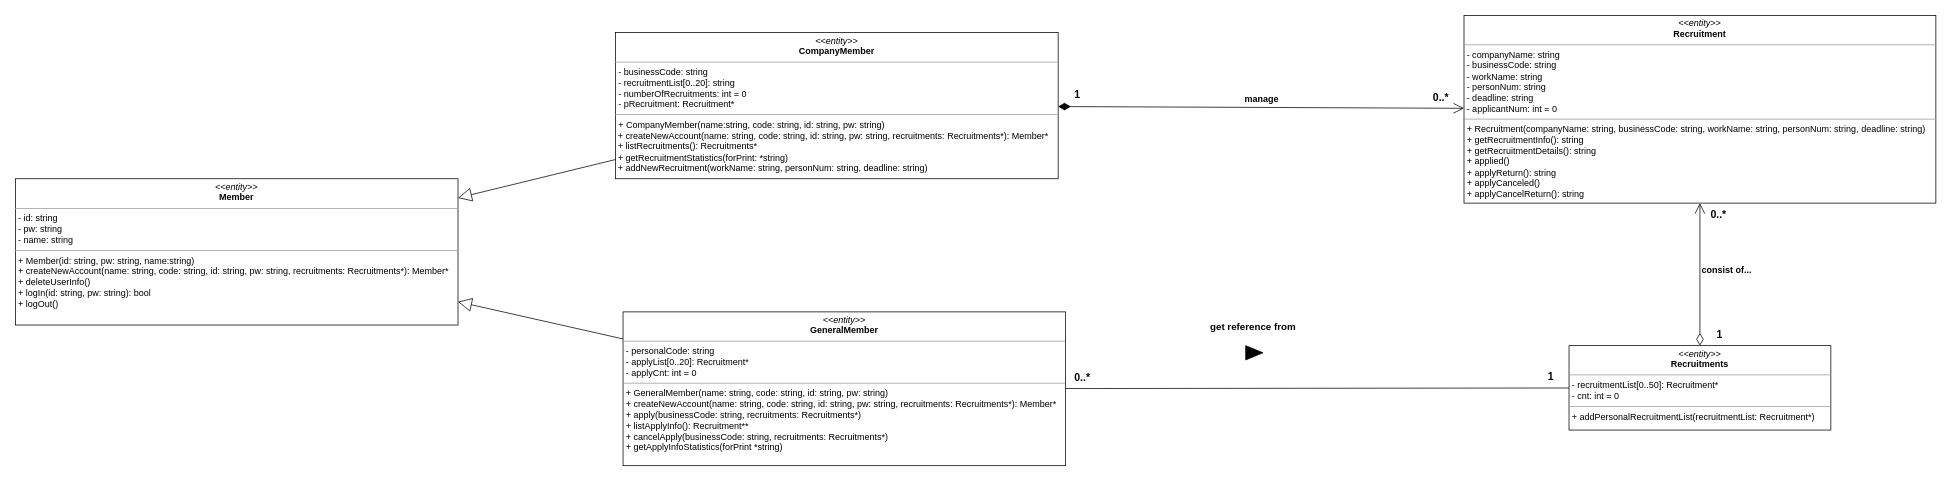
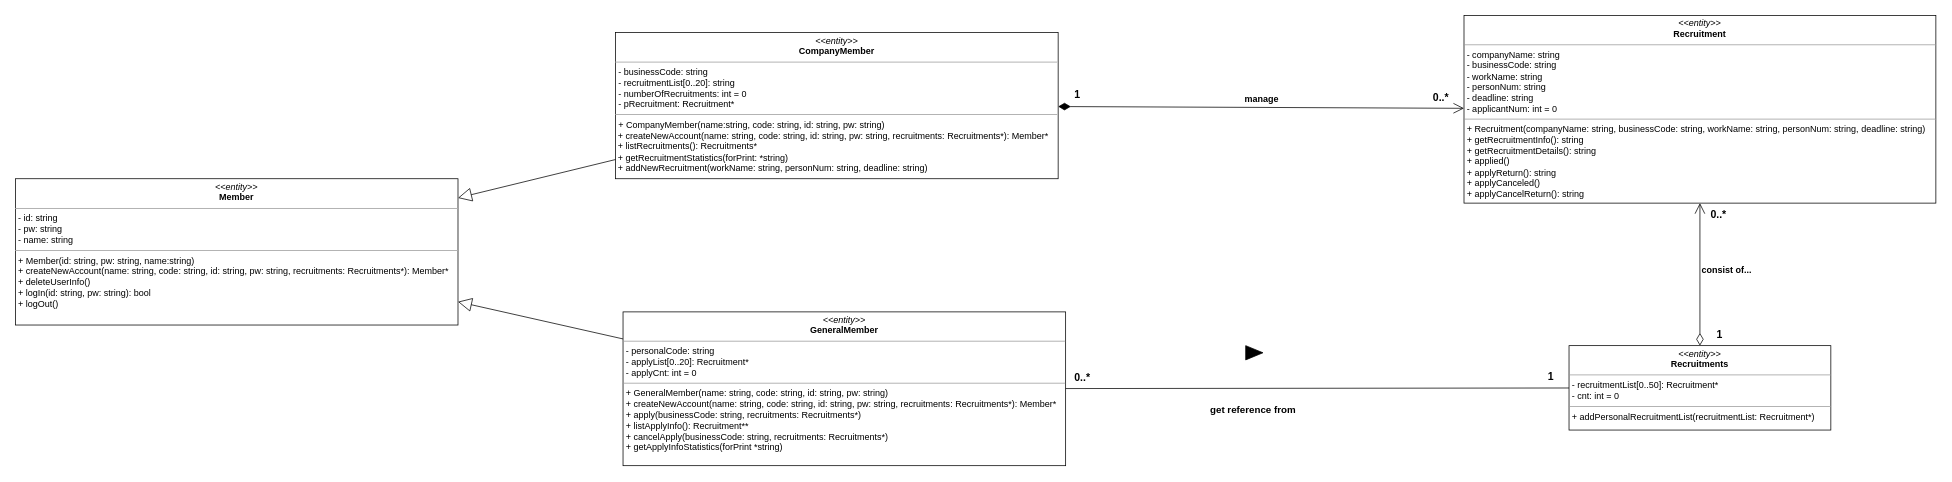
node "get reference from": moved (1253, 327) -> (1253, 409)
